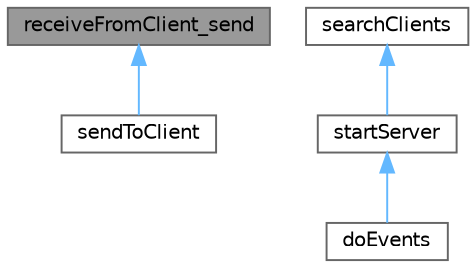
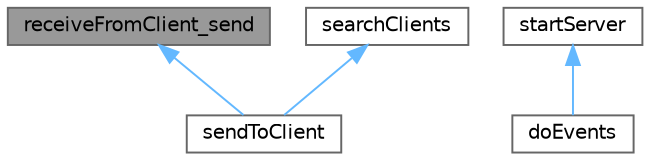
edge "startServer" -> "searchClients": now "sendToClient" -> "searchClients"
